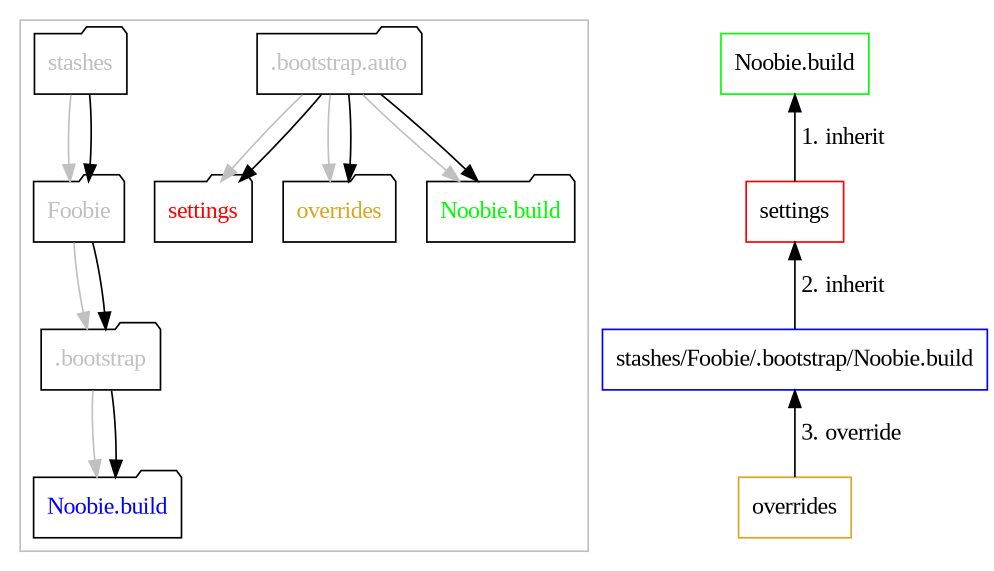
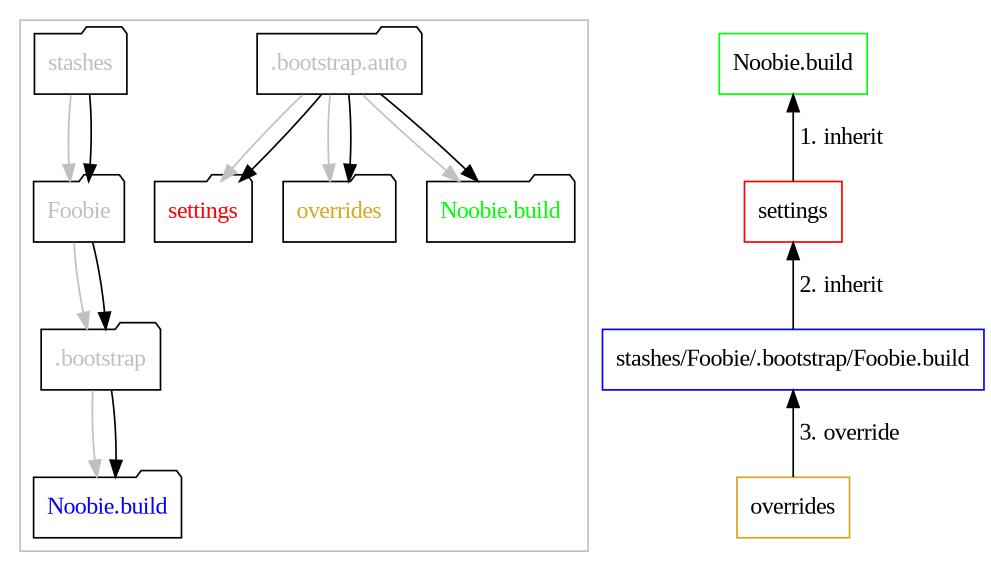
node "stashes/Foobie/.bootstrap/Noobie.build": label "stashes/Foobie/.bootstrap/Noobie.build" -> "stashes/Foobie/.bootstrap/Foobie.build"
